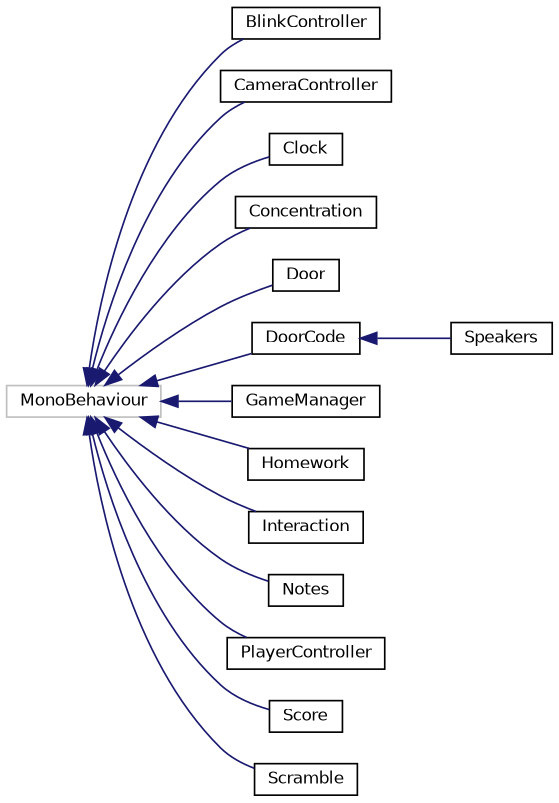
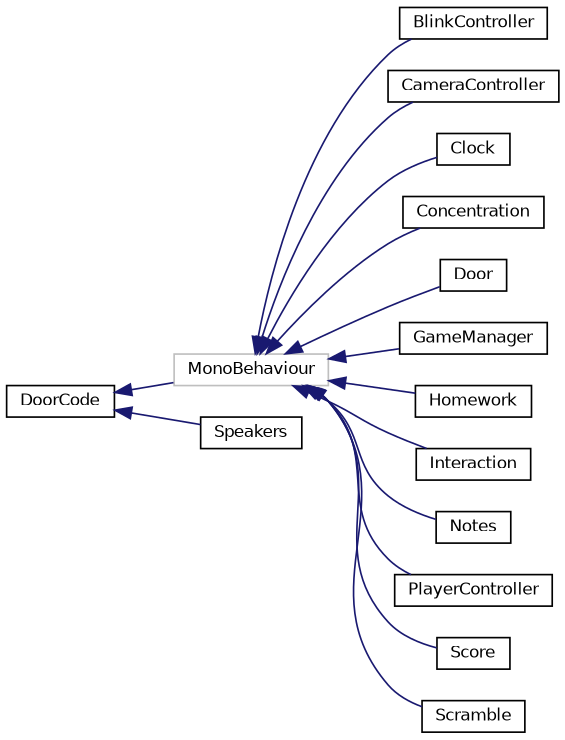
edge "DoorCode" -> "MonoBehaviour": reversed
